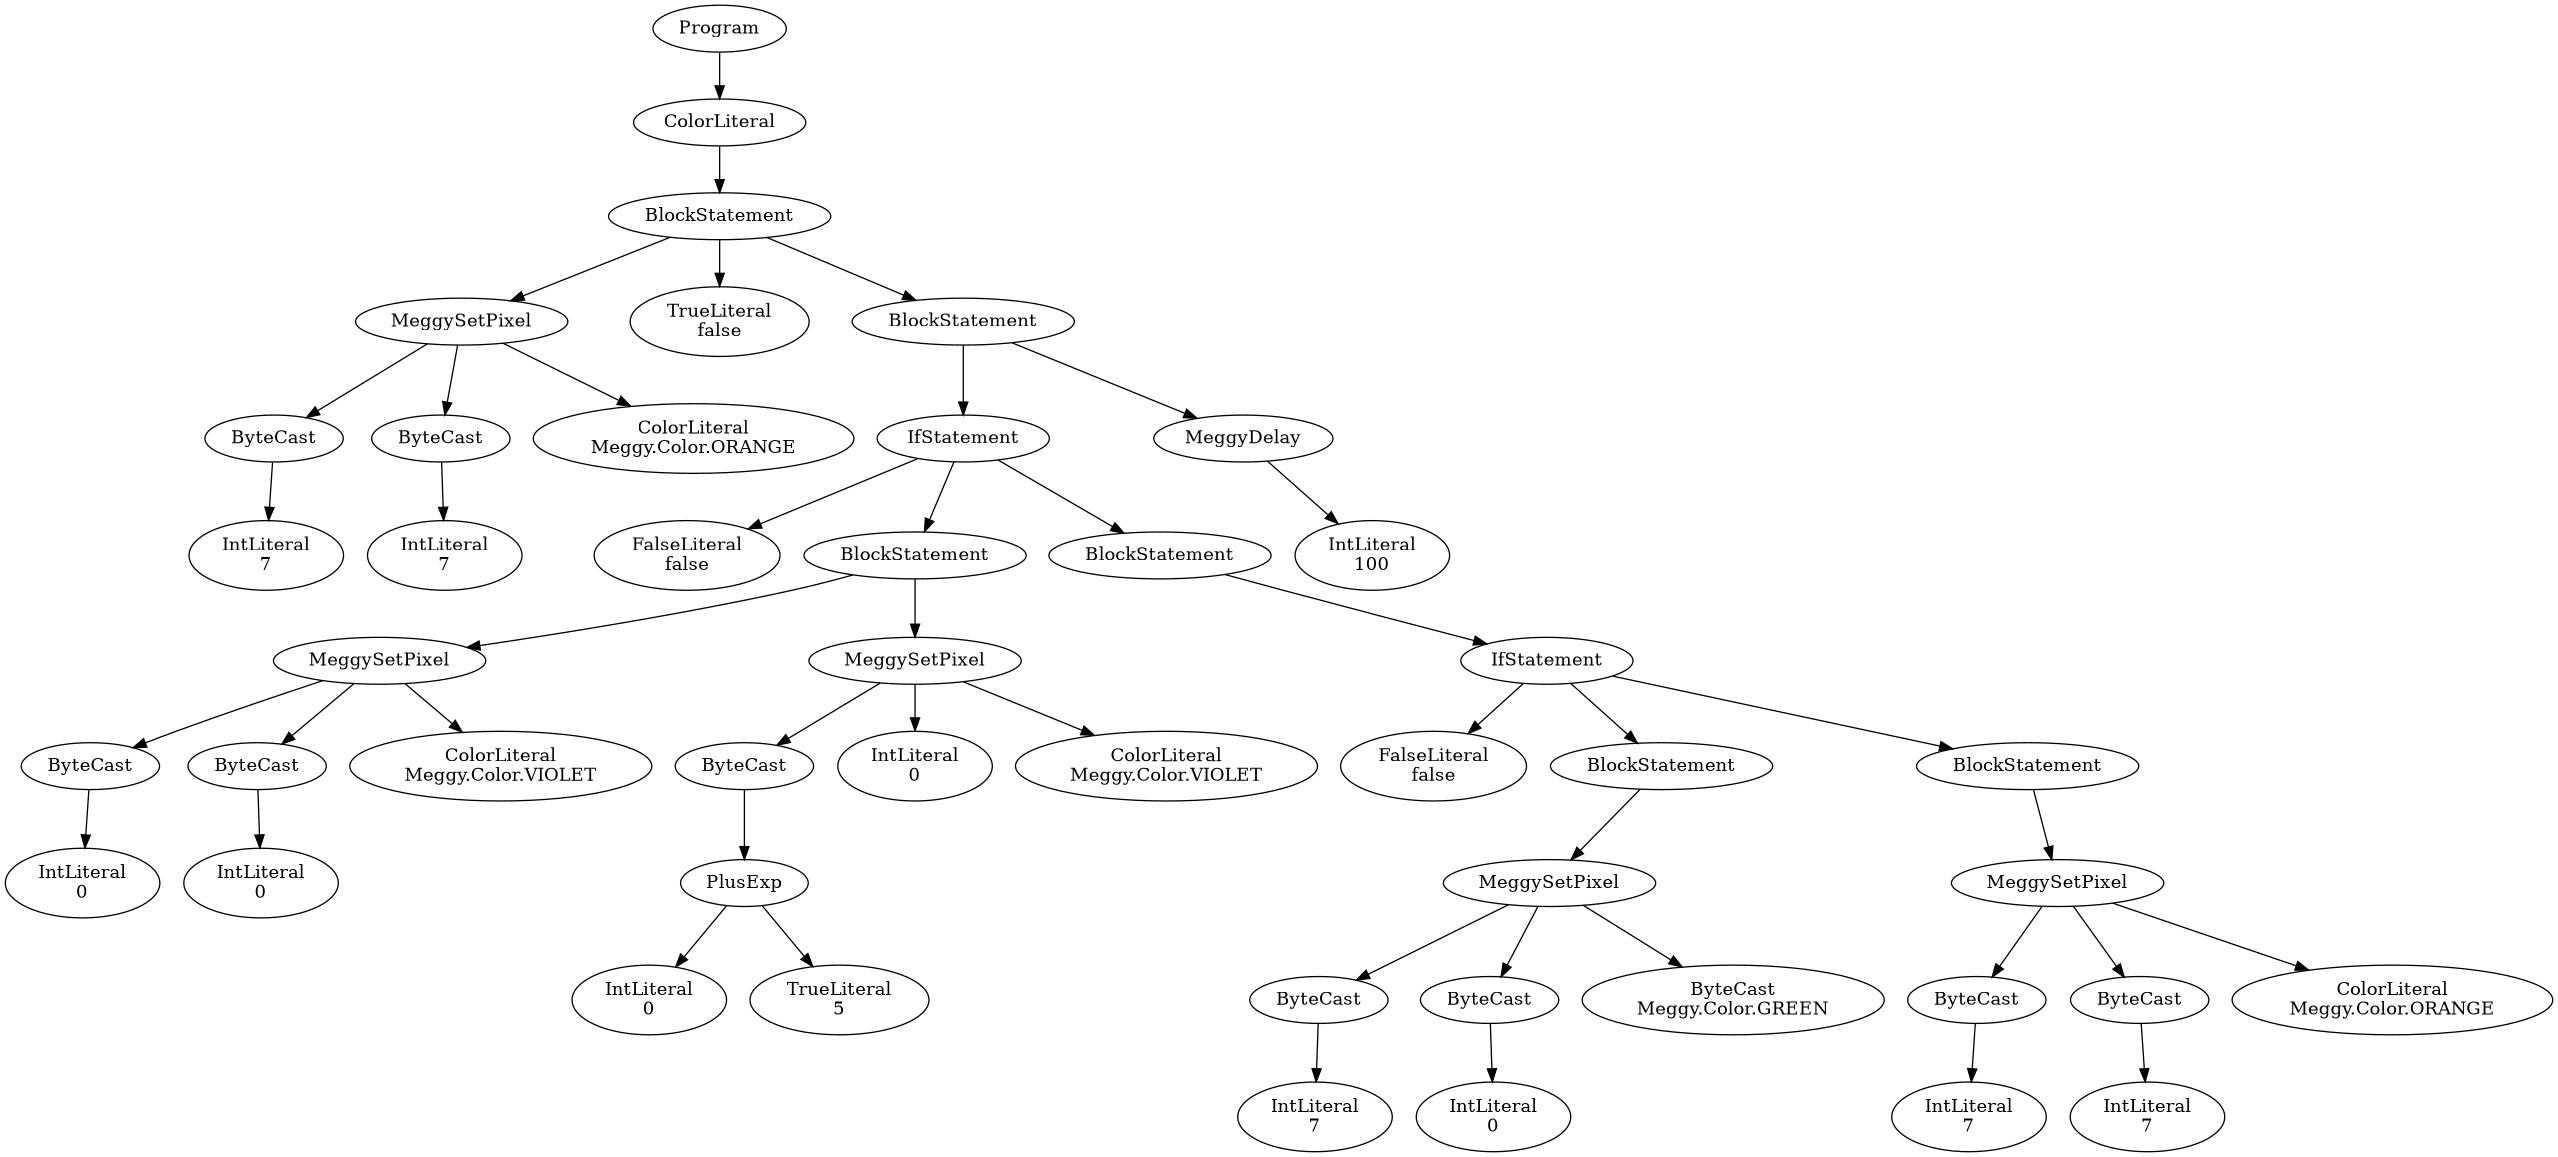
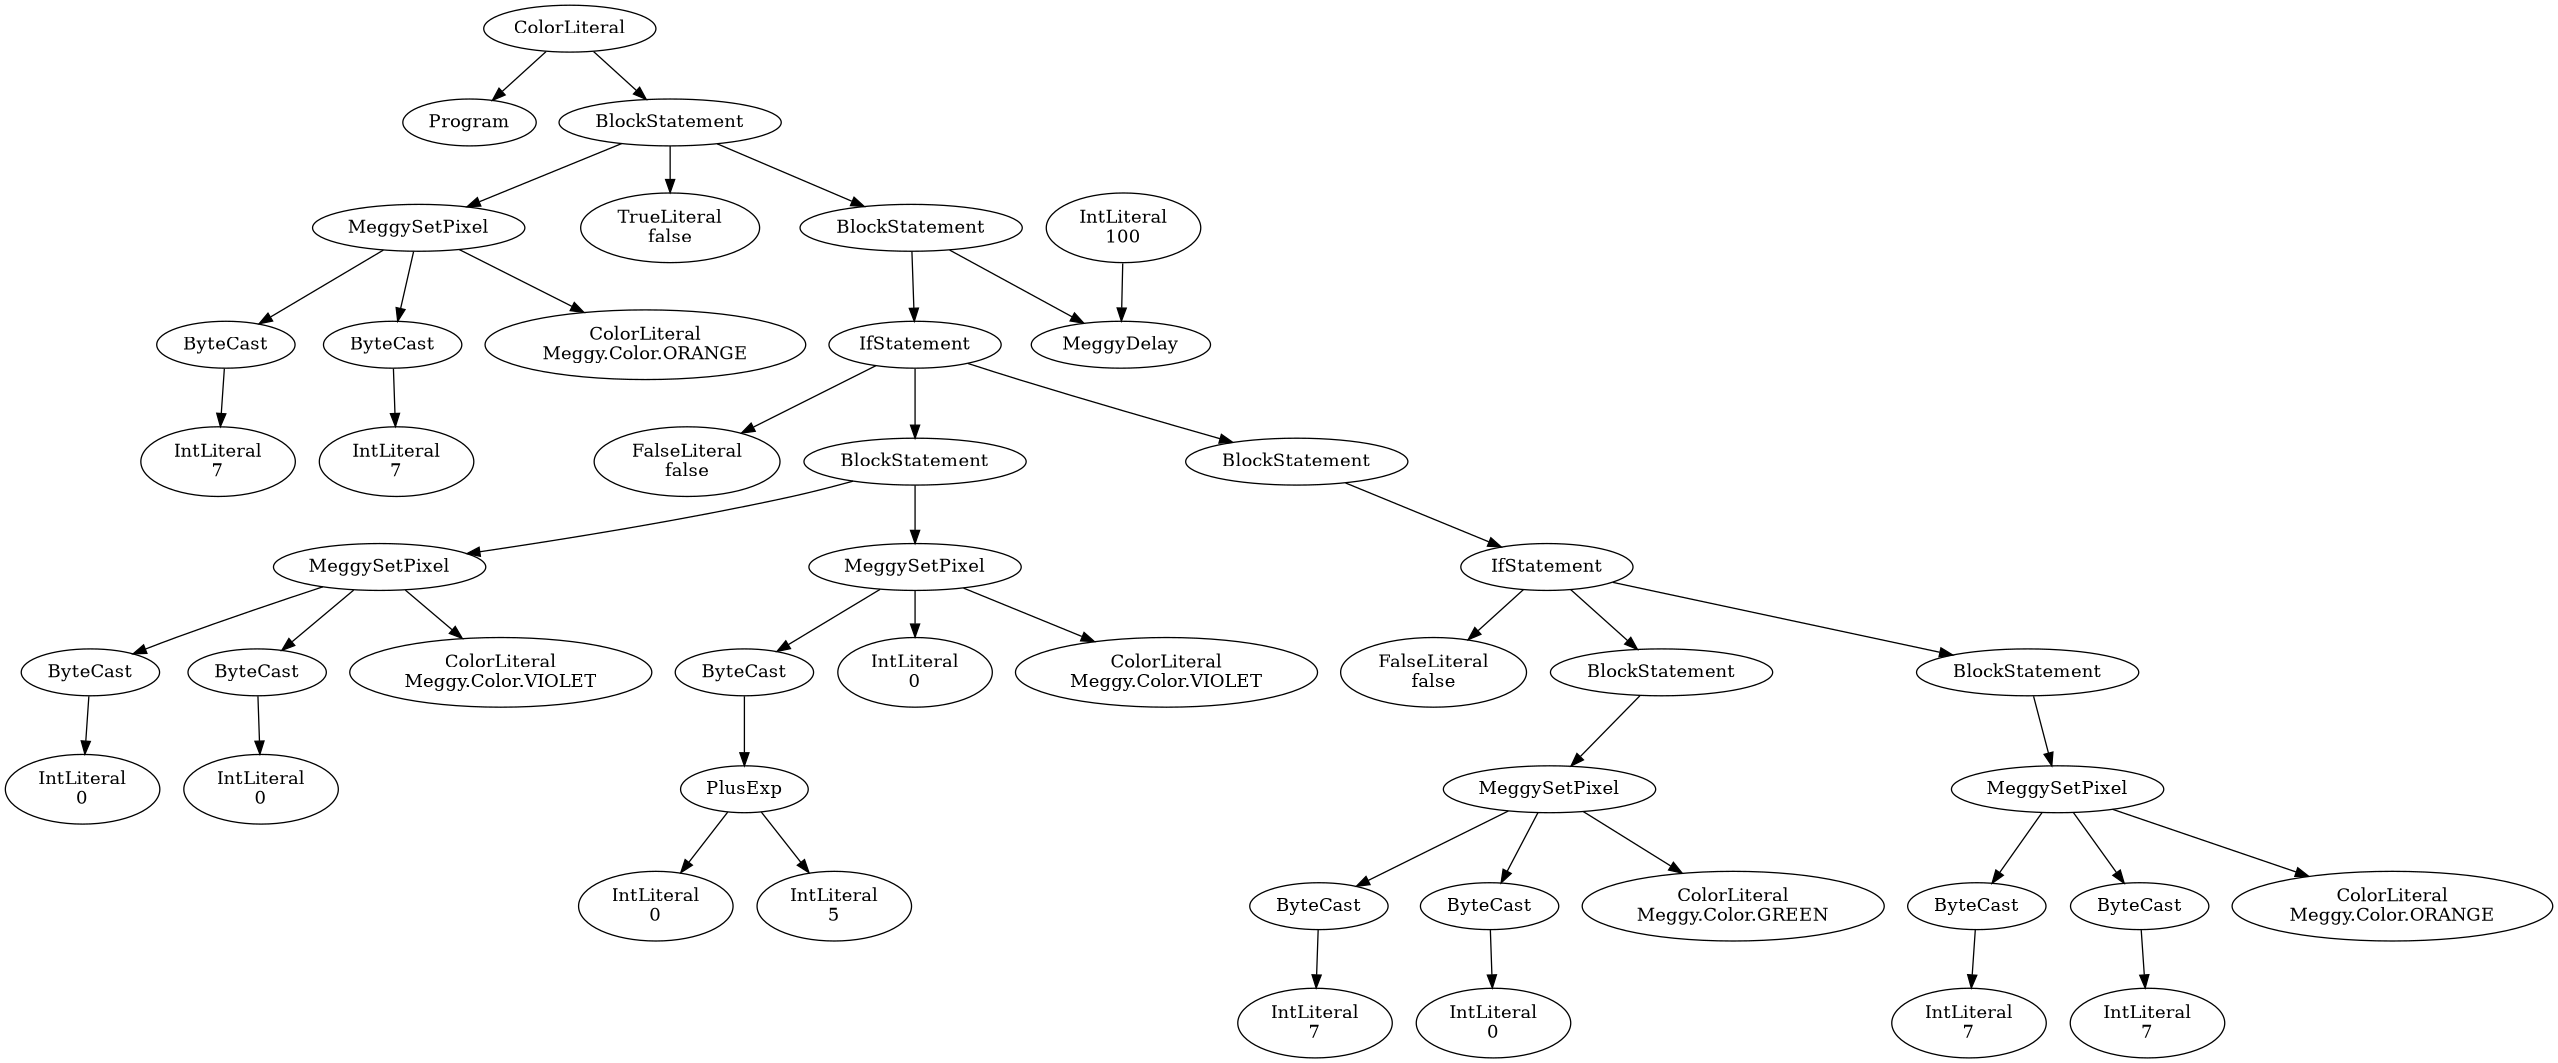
edge "Program" -> "ColorLiteral": reversed
edge "MeggyDelay" -> "IntLiteral 100": reversed
node "TrueLiteral 5": label "TrueLiteral 5" -> "IntLiteral 5"
node "ByteCast Meggy.Color.GREEN": label "ByteCast Meggy.Color.GREEN" -> "ColorLiteral Meggy.Color.GREEN"
